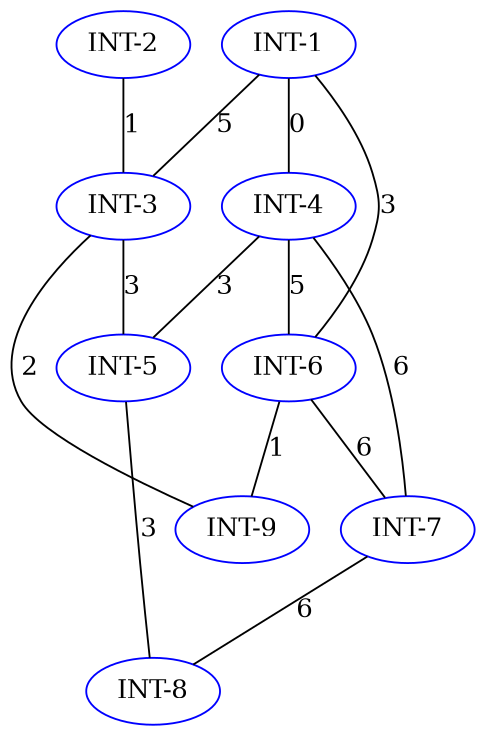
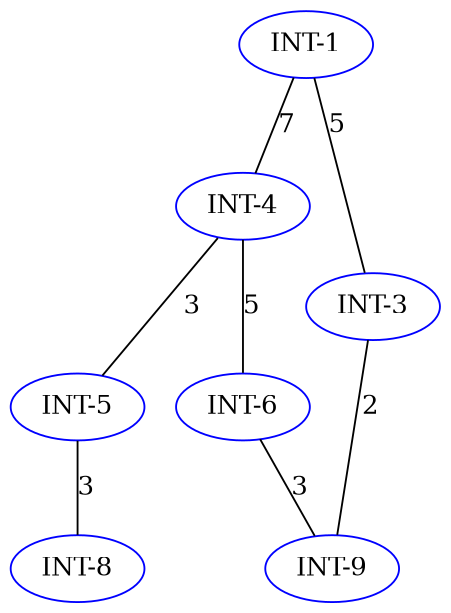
node "INT-2": removed
edge "INT-1" -- "INT-4": label "0" -> "7"
edge "INT-1" -- "INT-6": removed, label "3"
edge "INT-3" -- "INT-5": removed, label "3"
edge "INT-6" -- "INT-9": label "1" -> "3"
node "INT-7": removed
